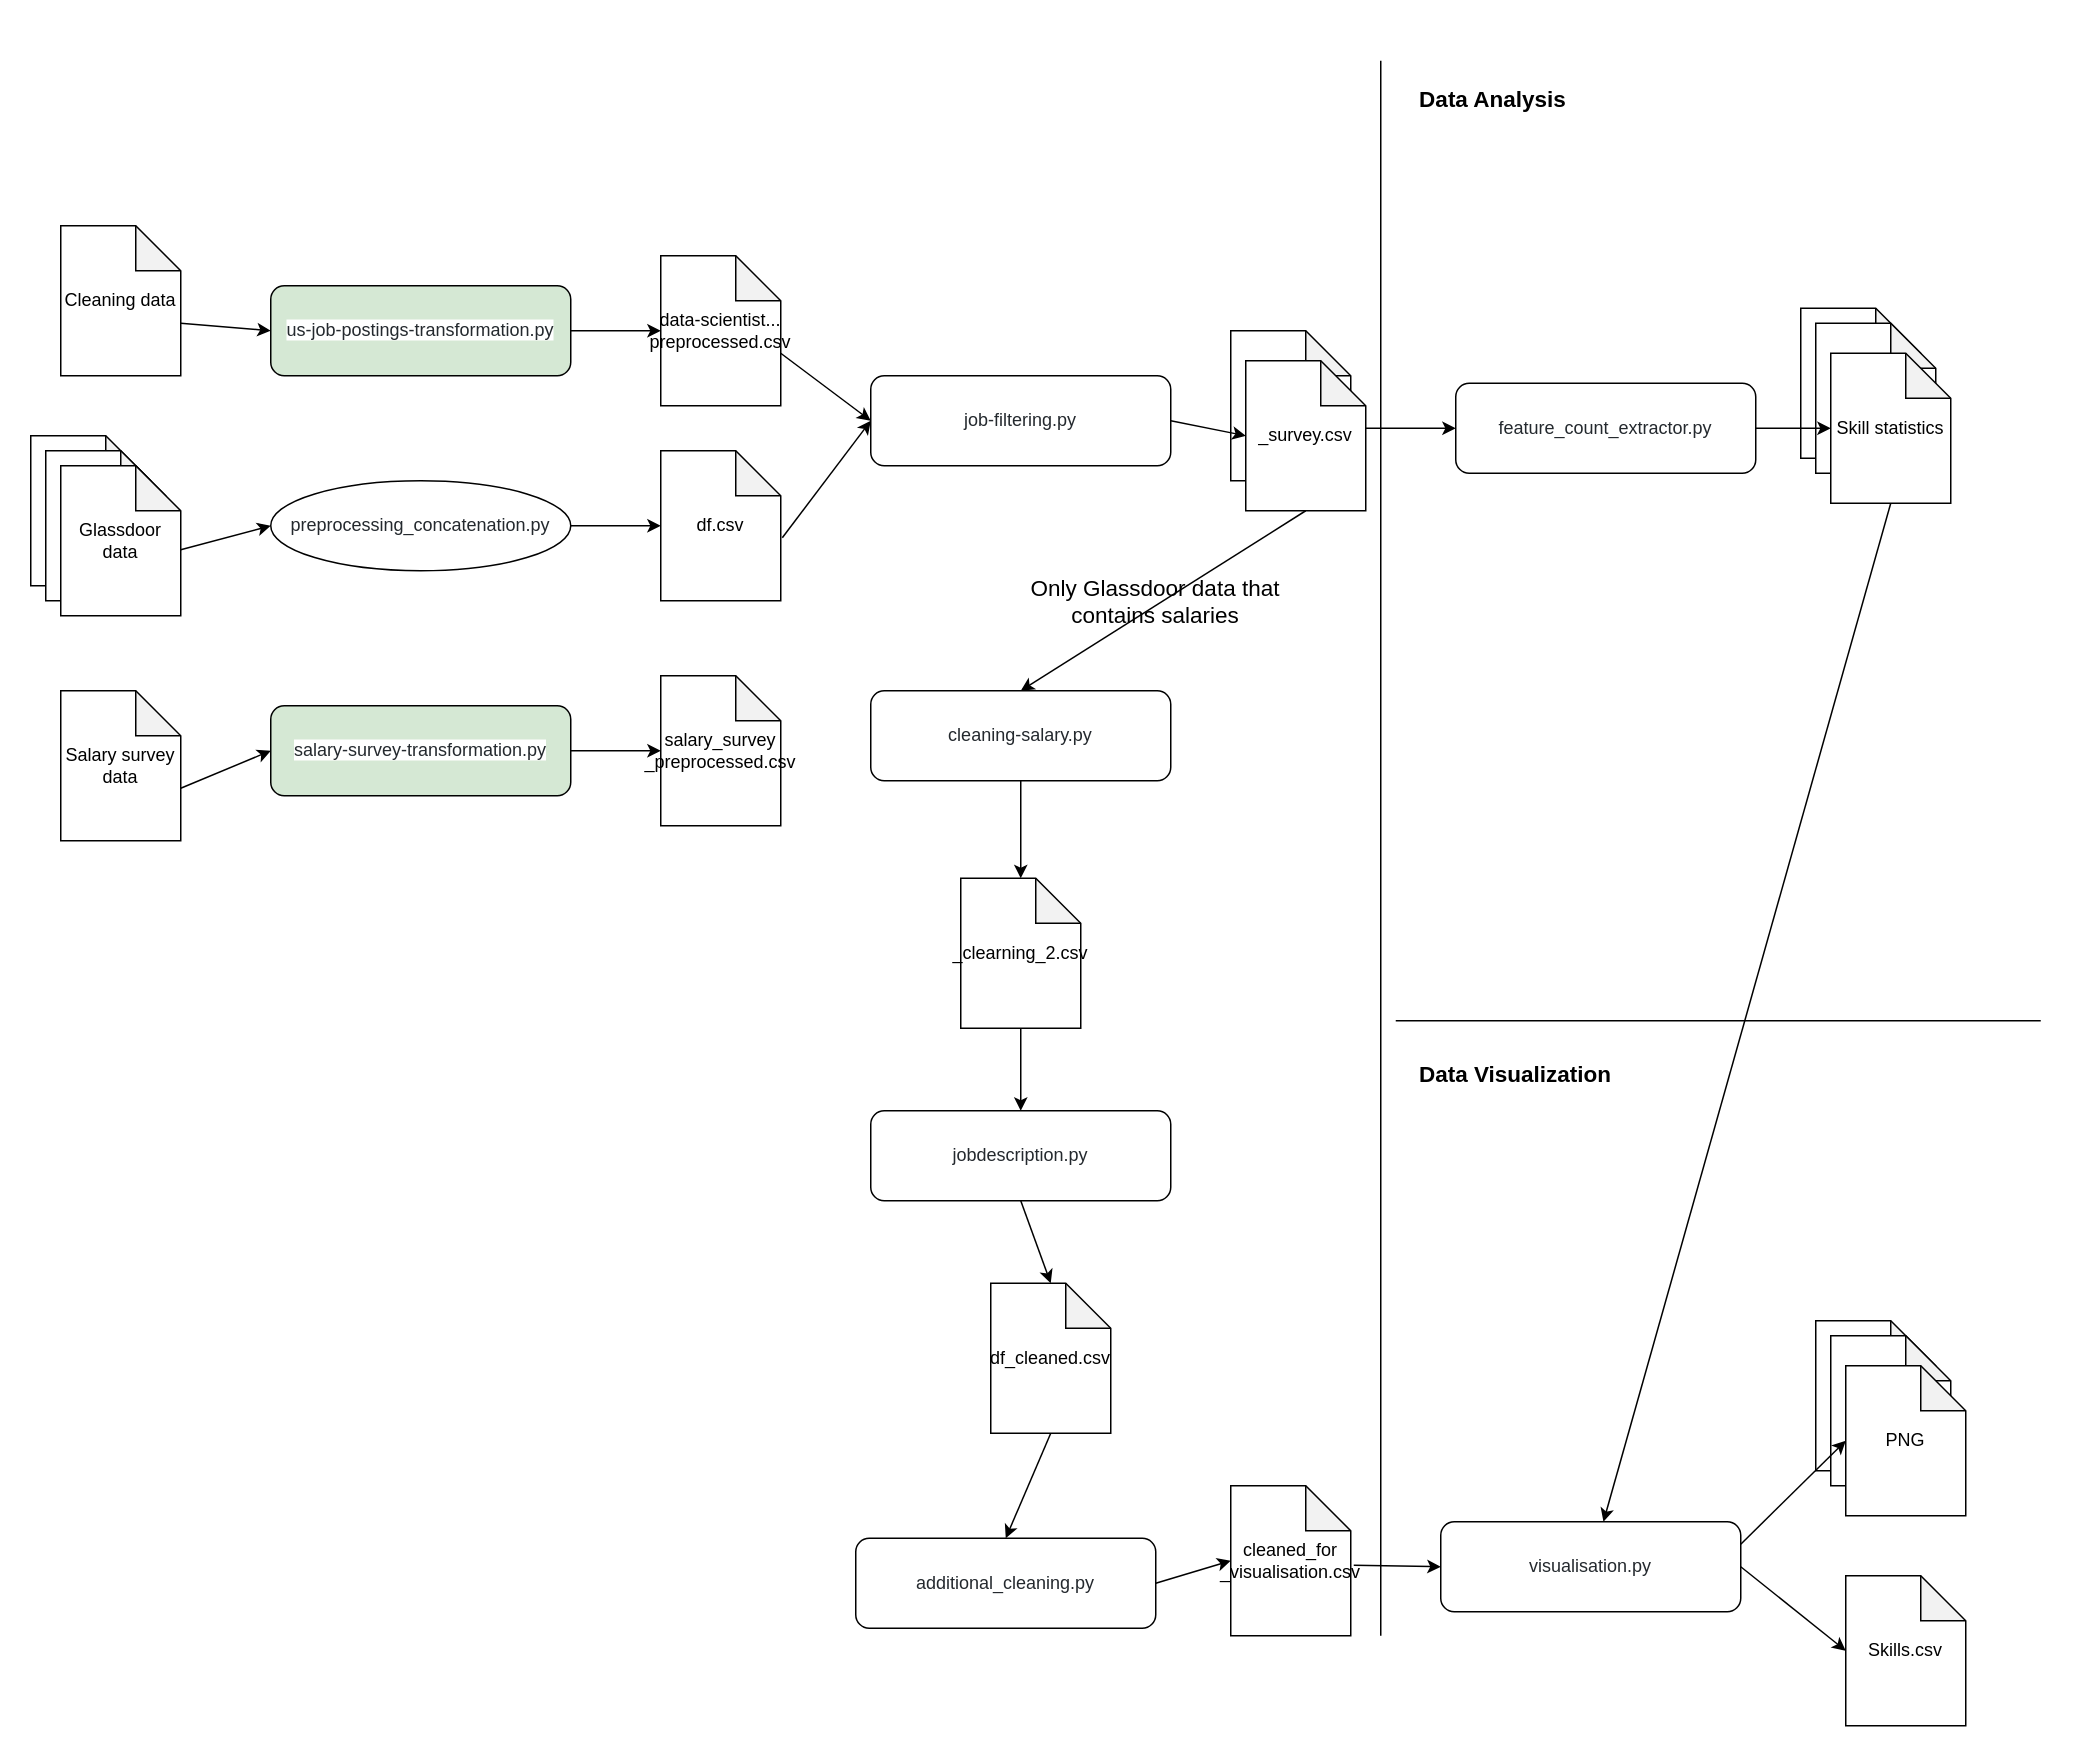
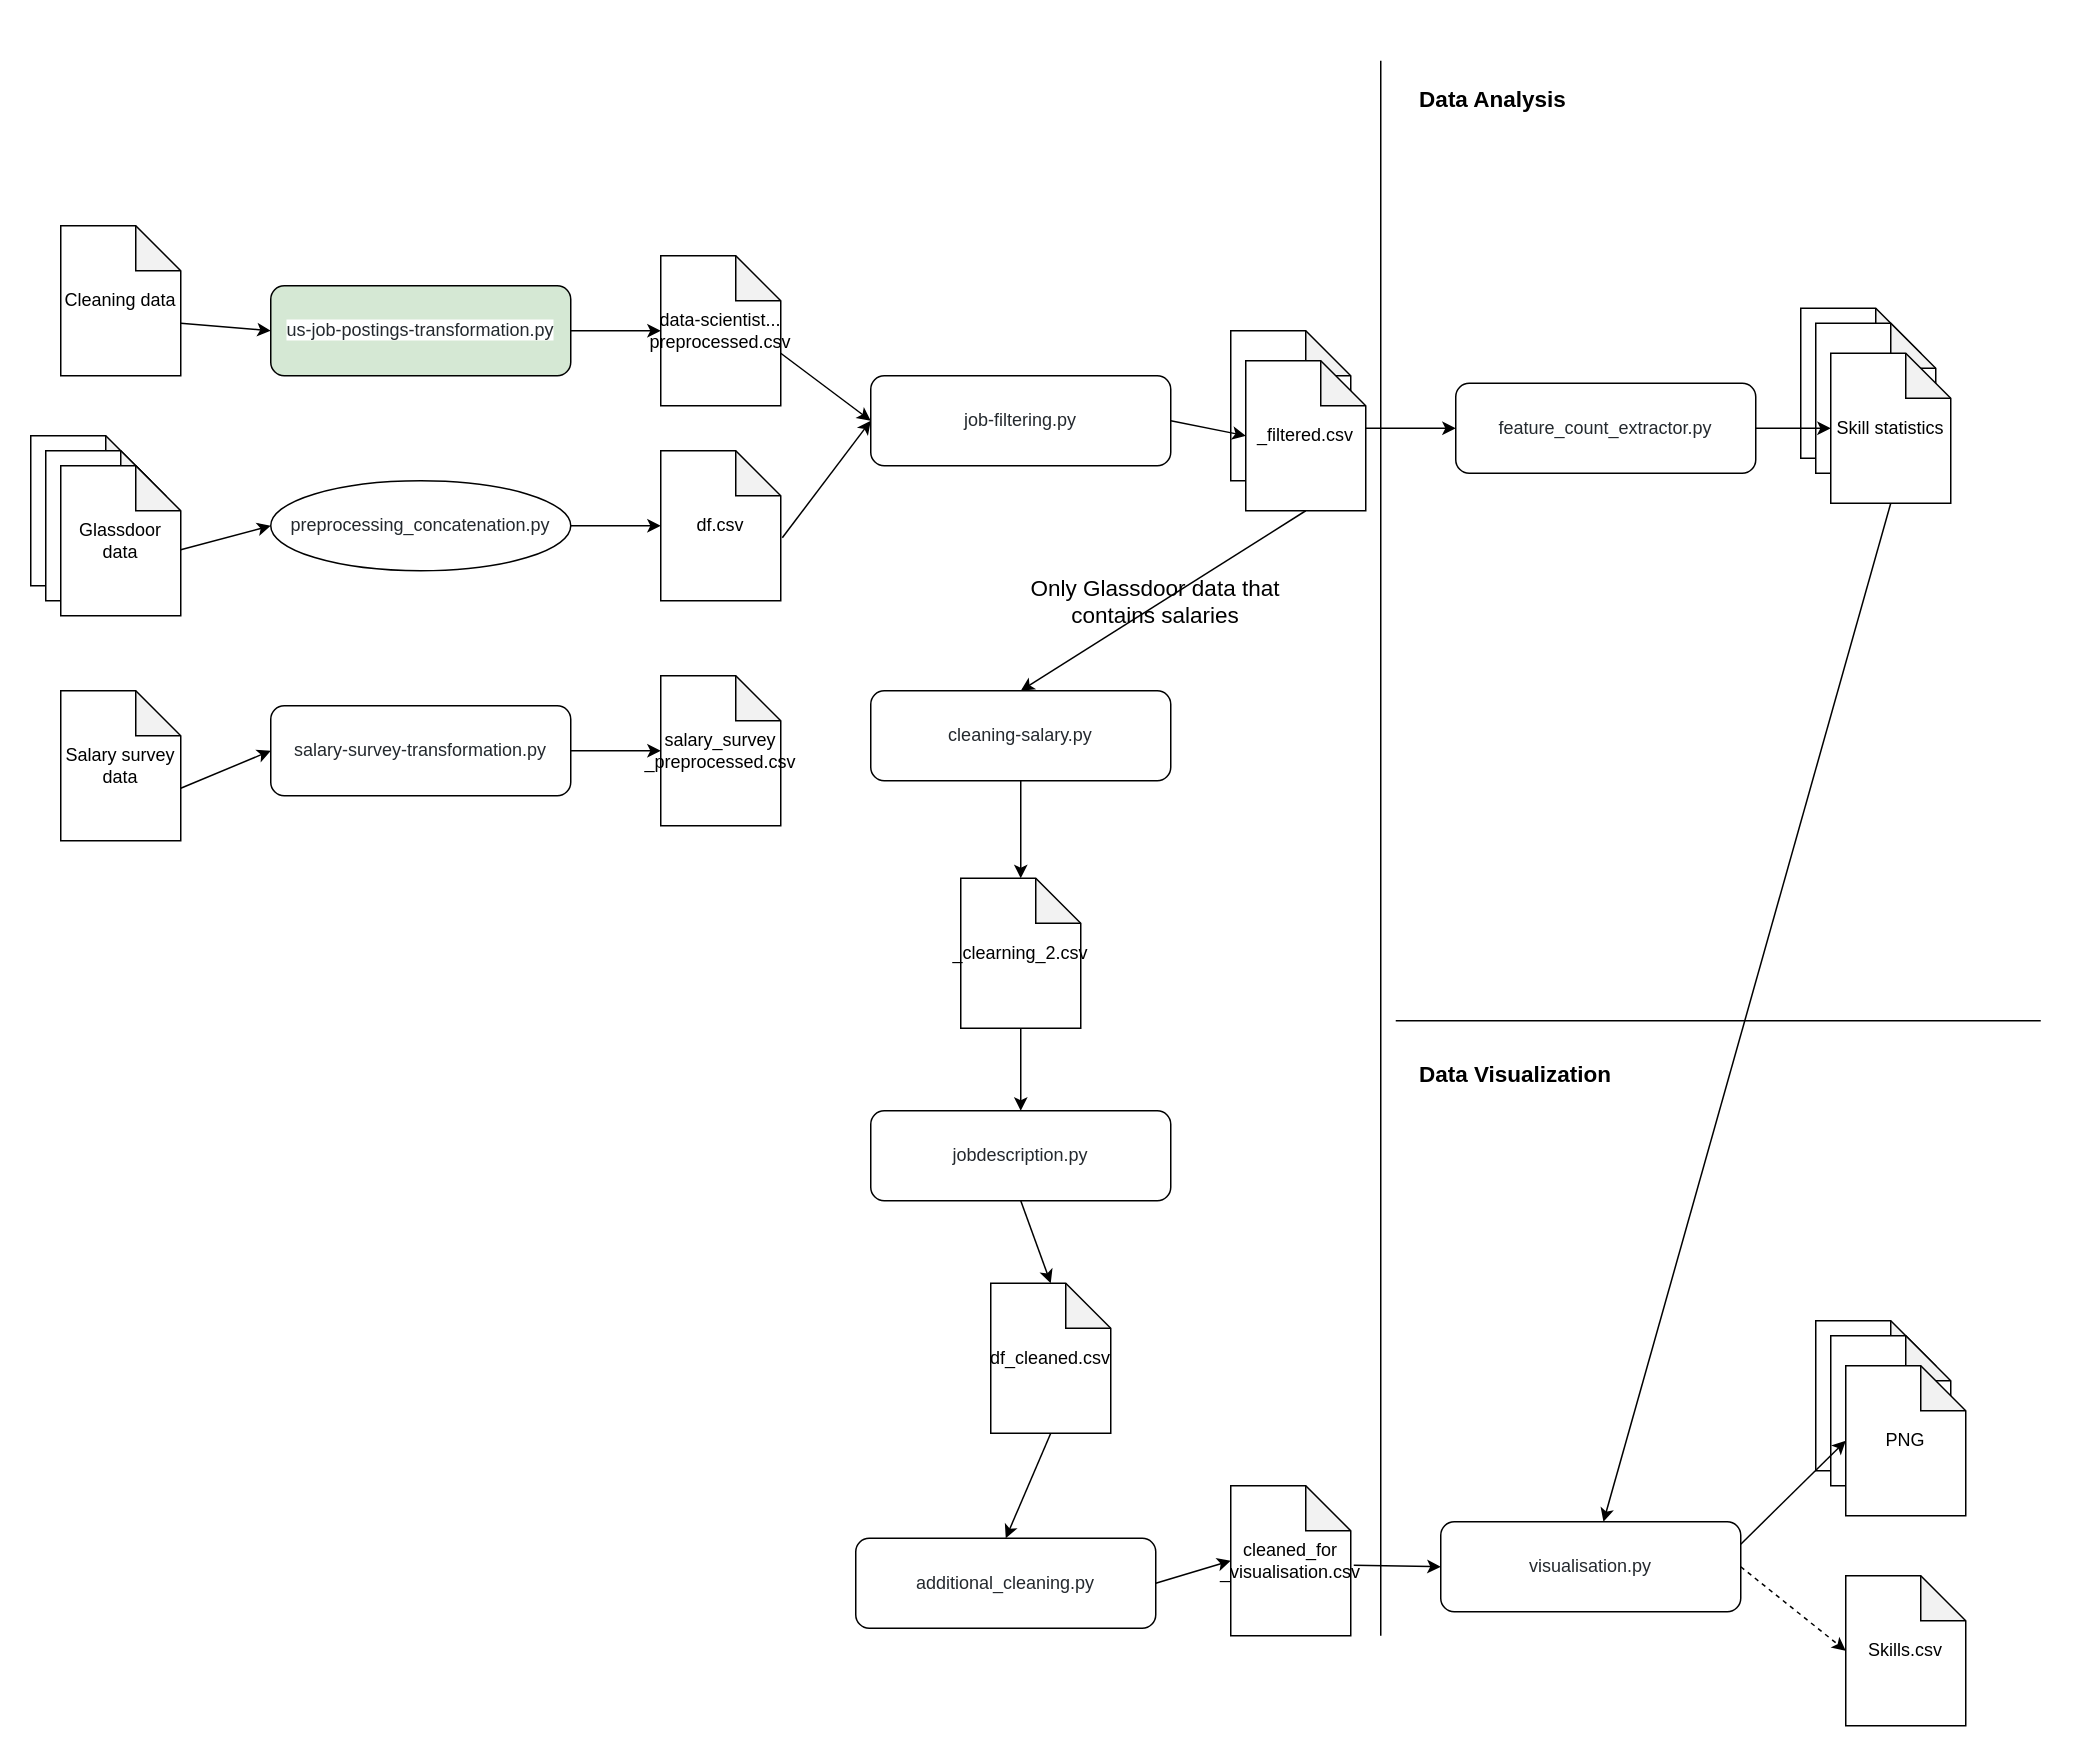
node "_survey.csv": label "_survey.csv" -> "_filtered.csv"
node "salary-survey-transformation.py": fillcolor #d5e8d4 -> #ffffff
edge "visualisation.py" -> "Skills.csv": style solid -> dashed
